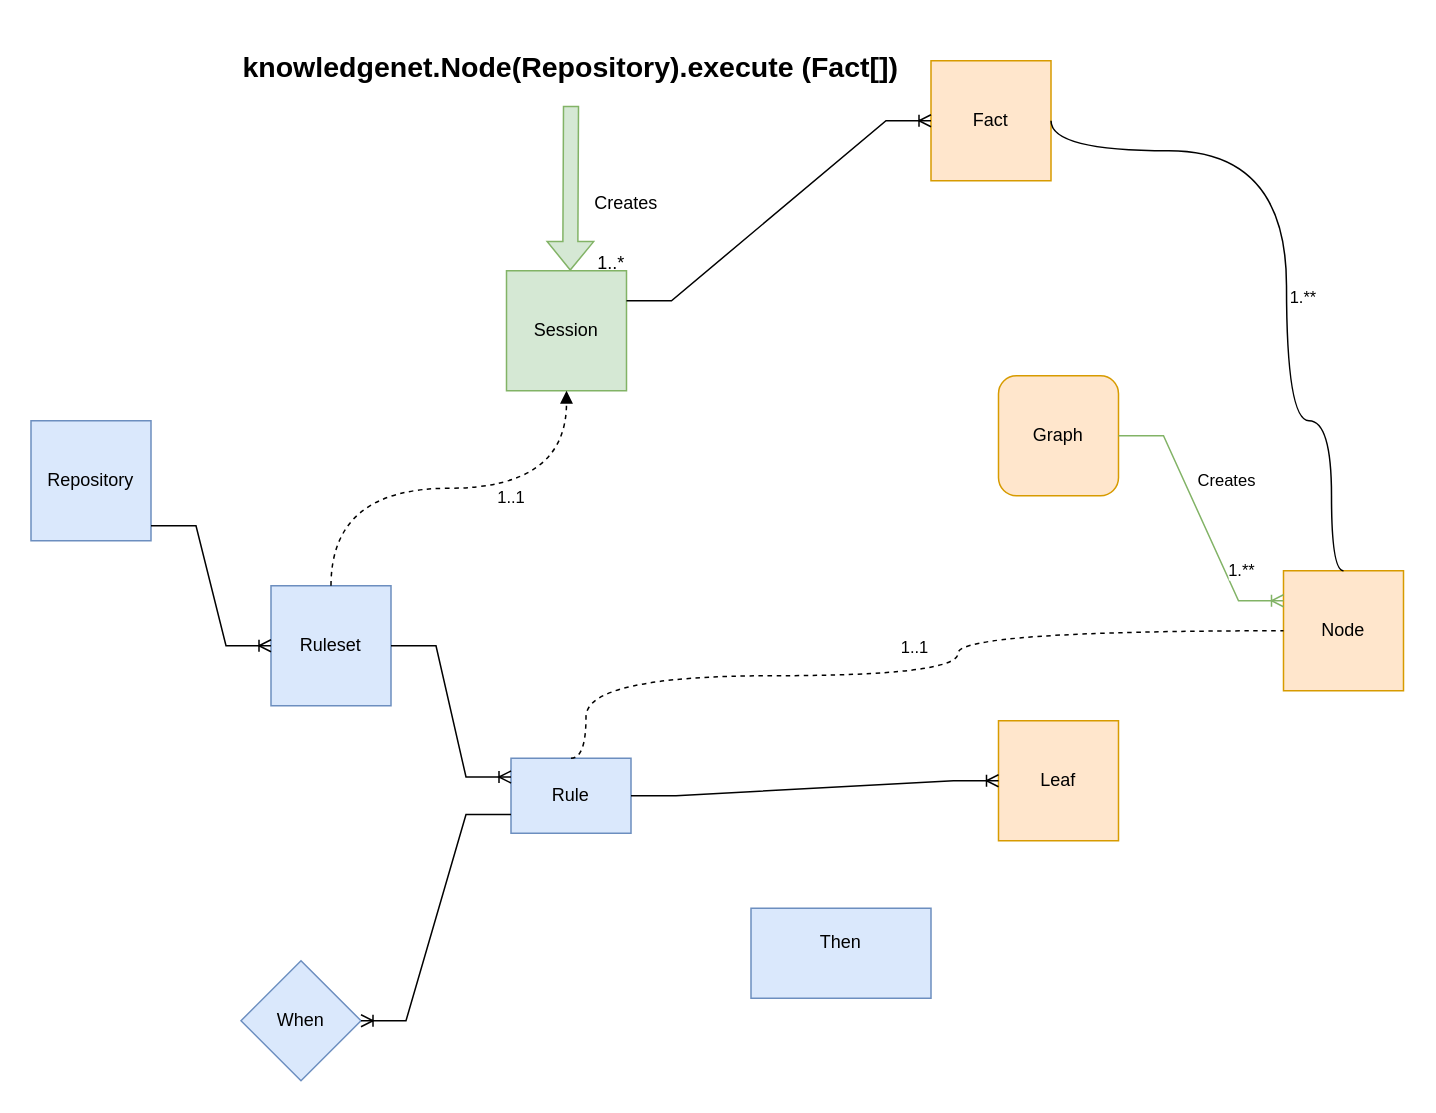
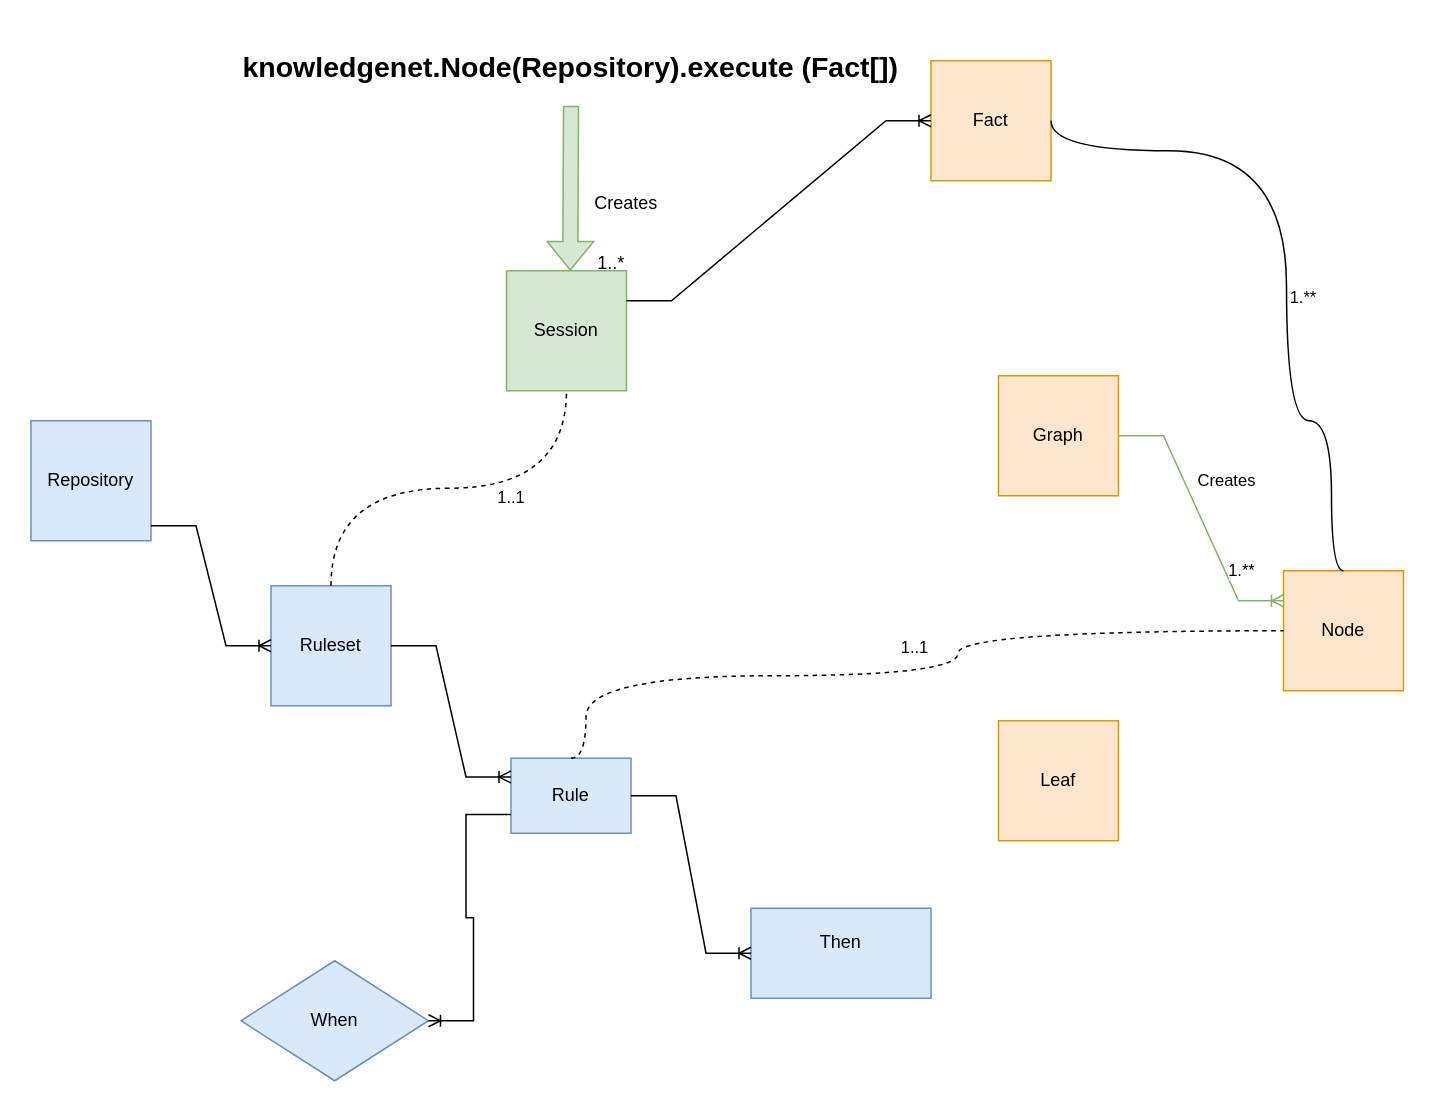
node "Graph": shape rounded rectangle -> rectangle
edge "Ruleset" -> "Session": arrowhead block -> none
edge "Rule" -> "Leaf": now "Rule" -> "Then"
node "When": size 120x120 -> 188x120
